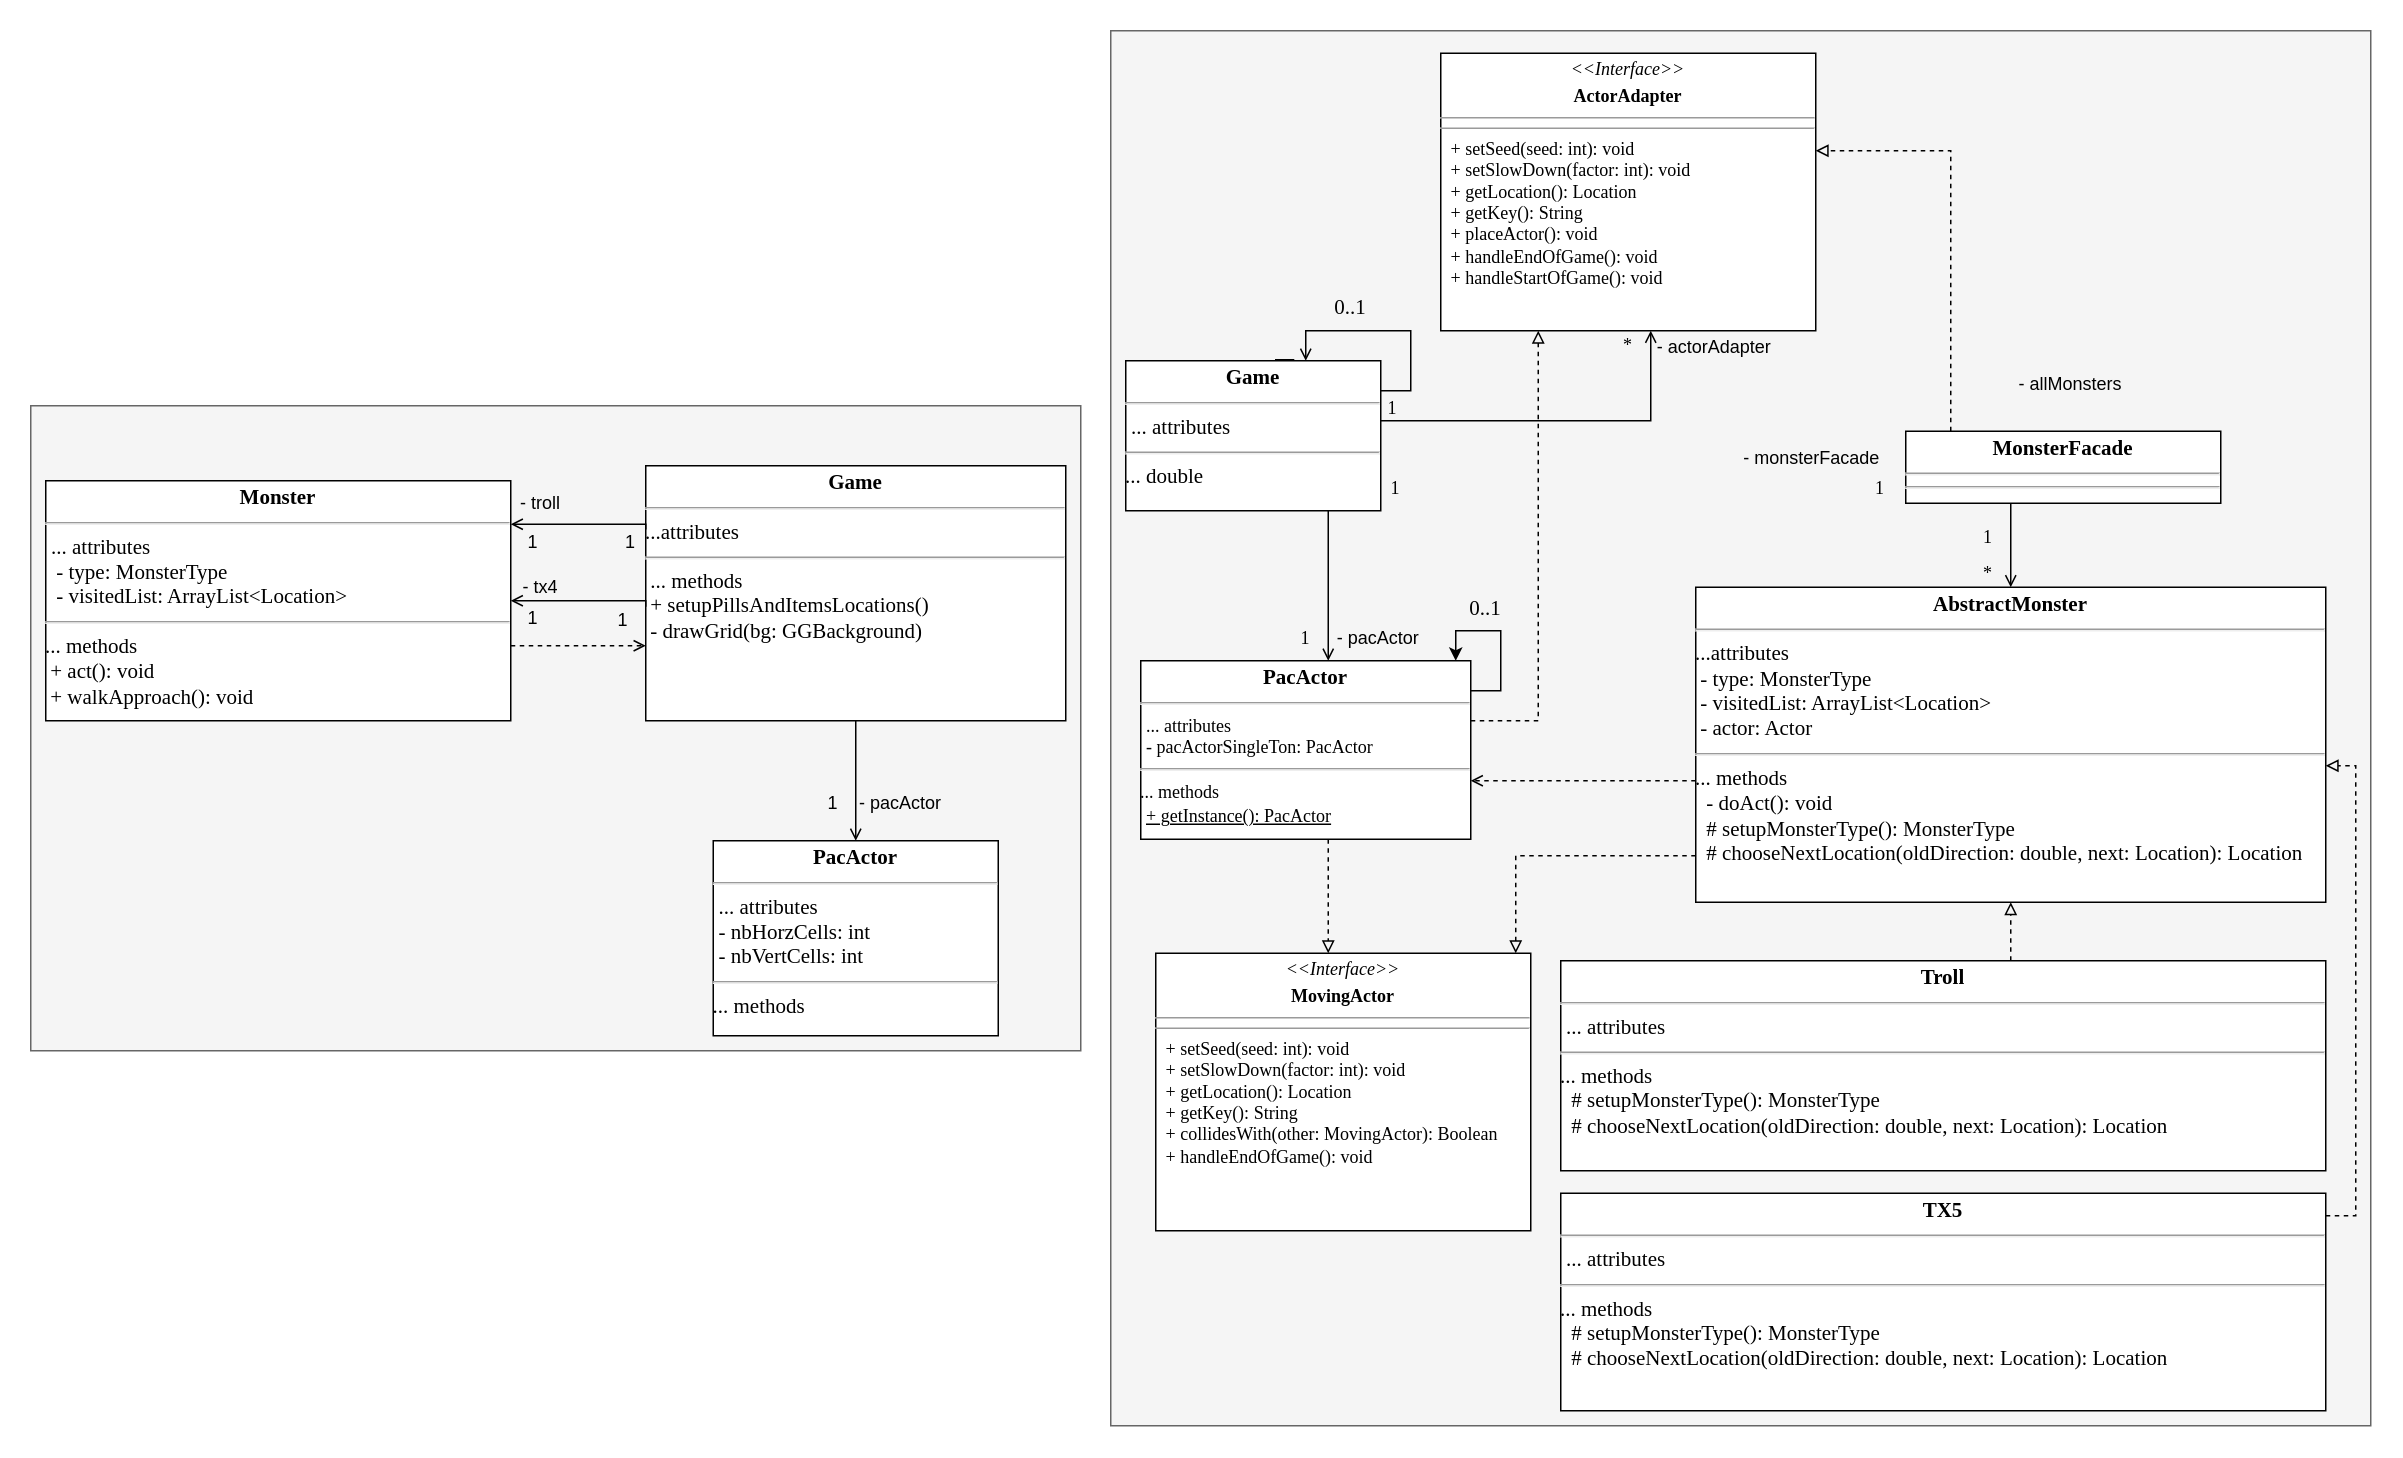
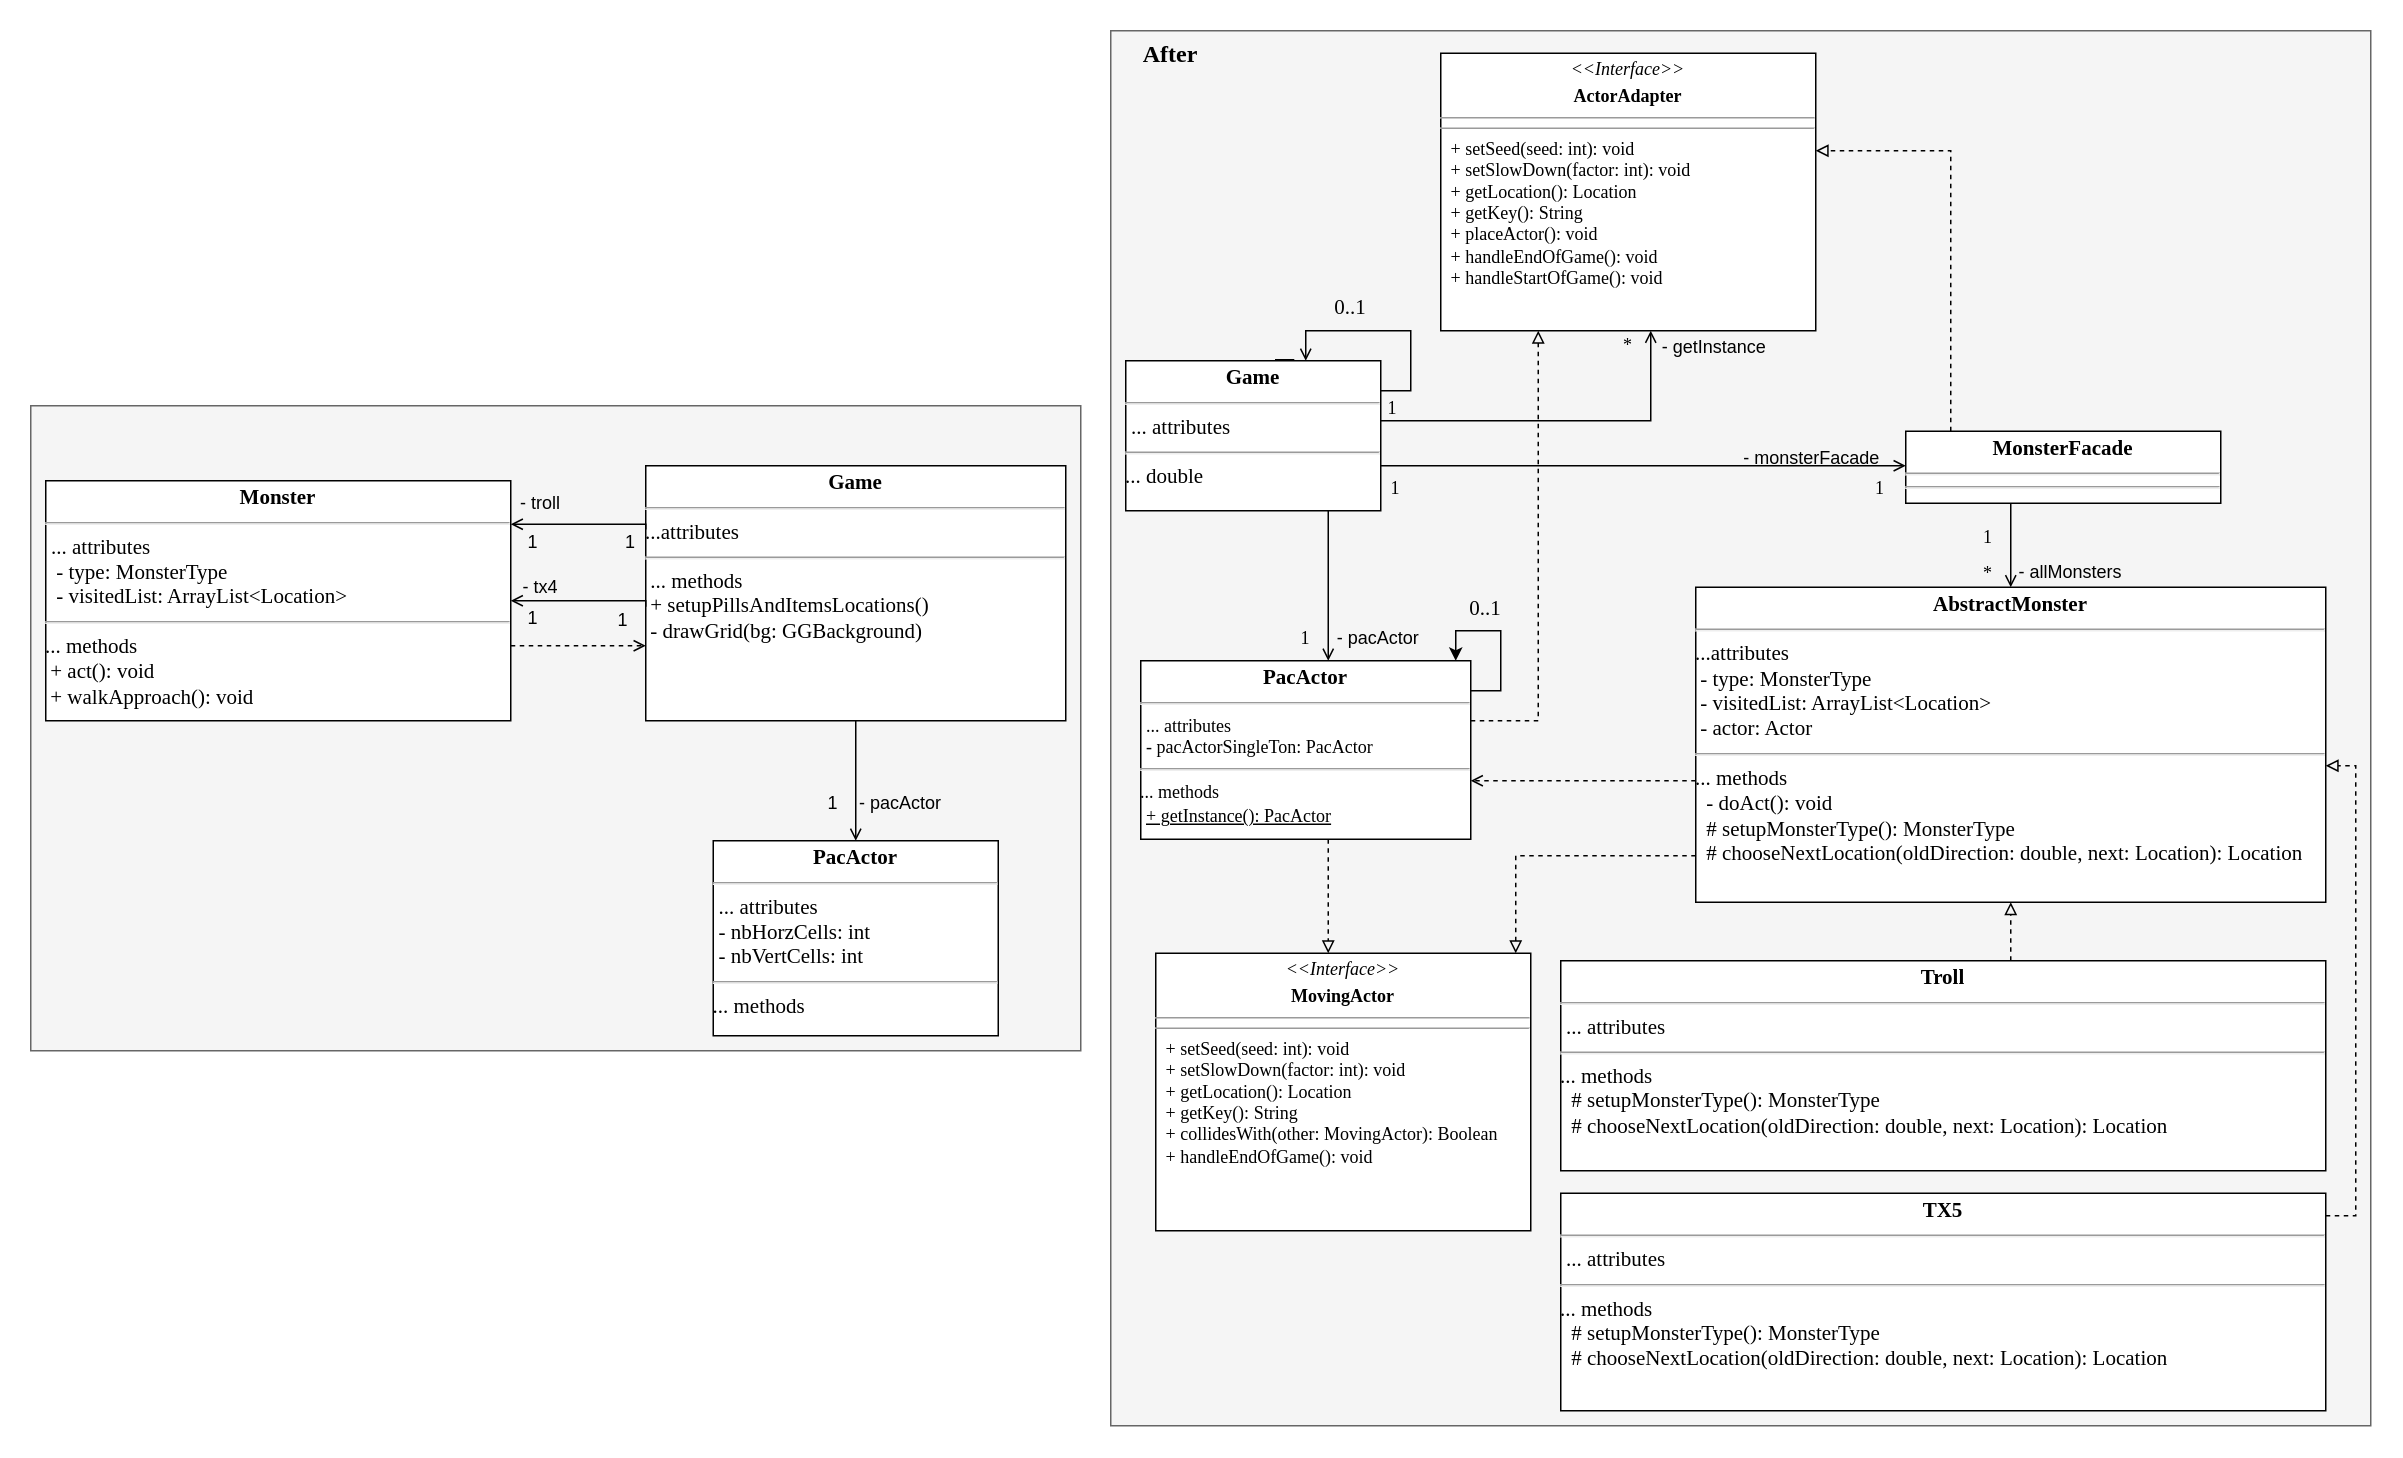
node "After": added
node "- actorAdapter": label "- actorAdapter" -> "- getInstance"
node "- allMonsters": moved (2071, 385) -> (2071, 572)
edge "Game ... attributes ... double" -> "MonsterFacade": added
